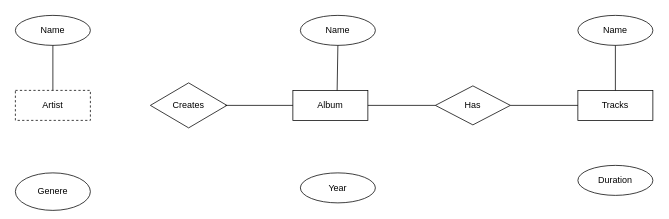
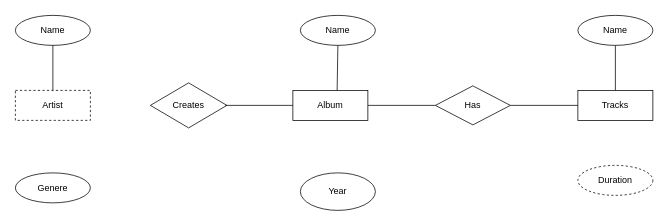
node "Duration": style solid -> dashed
node "Year": size 75x30 -> 75x38
node "Genere": size 75x38 -> 75x30
